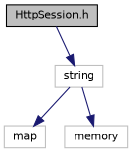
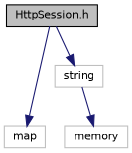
edge "string" -> "map": now "HttpSession.h" -> "map"
